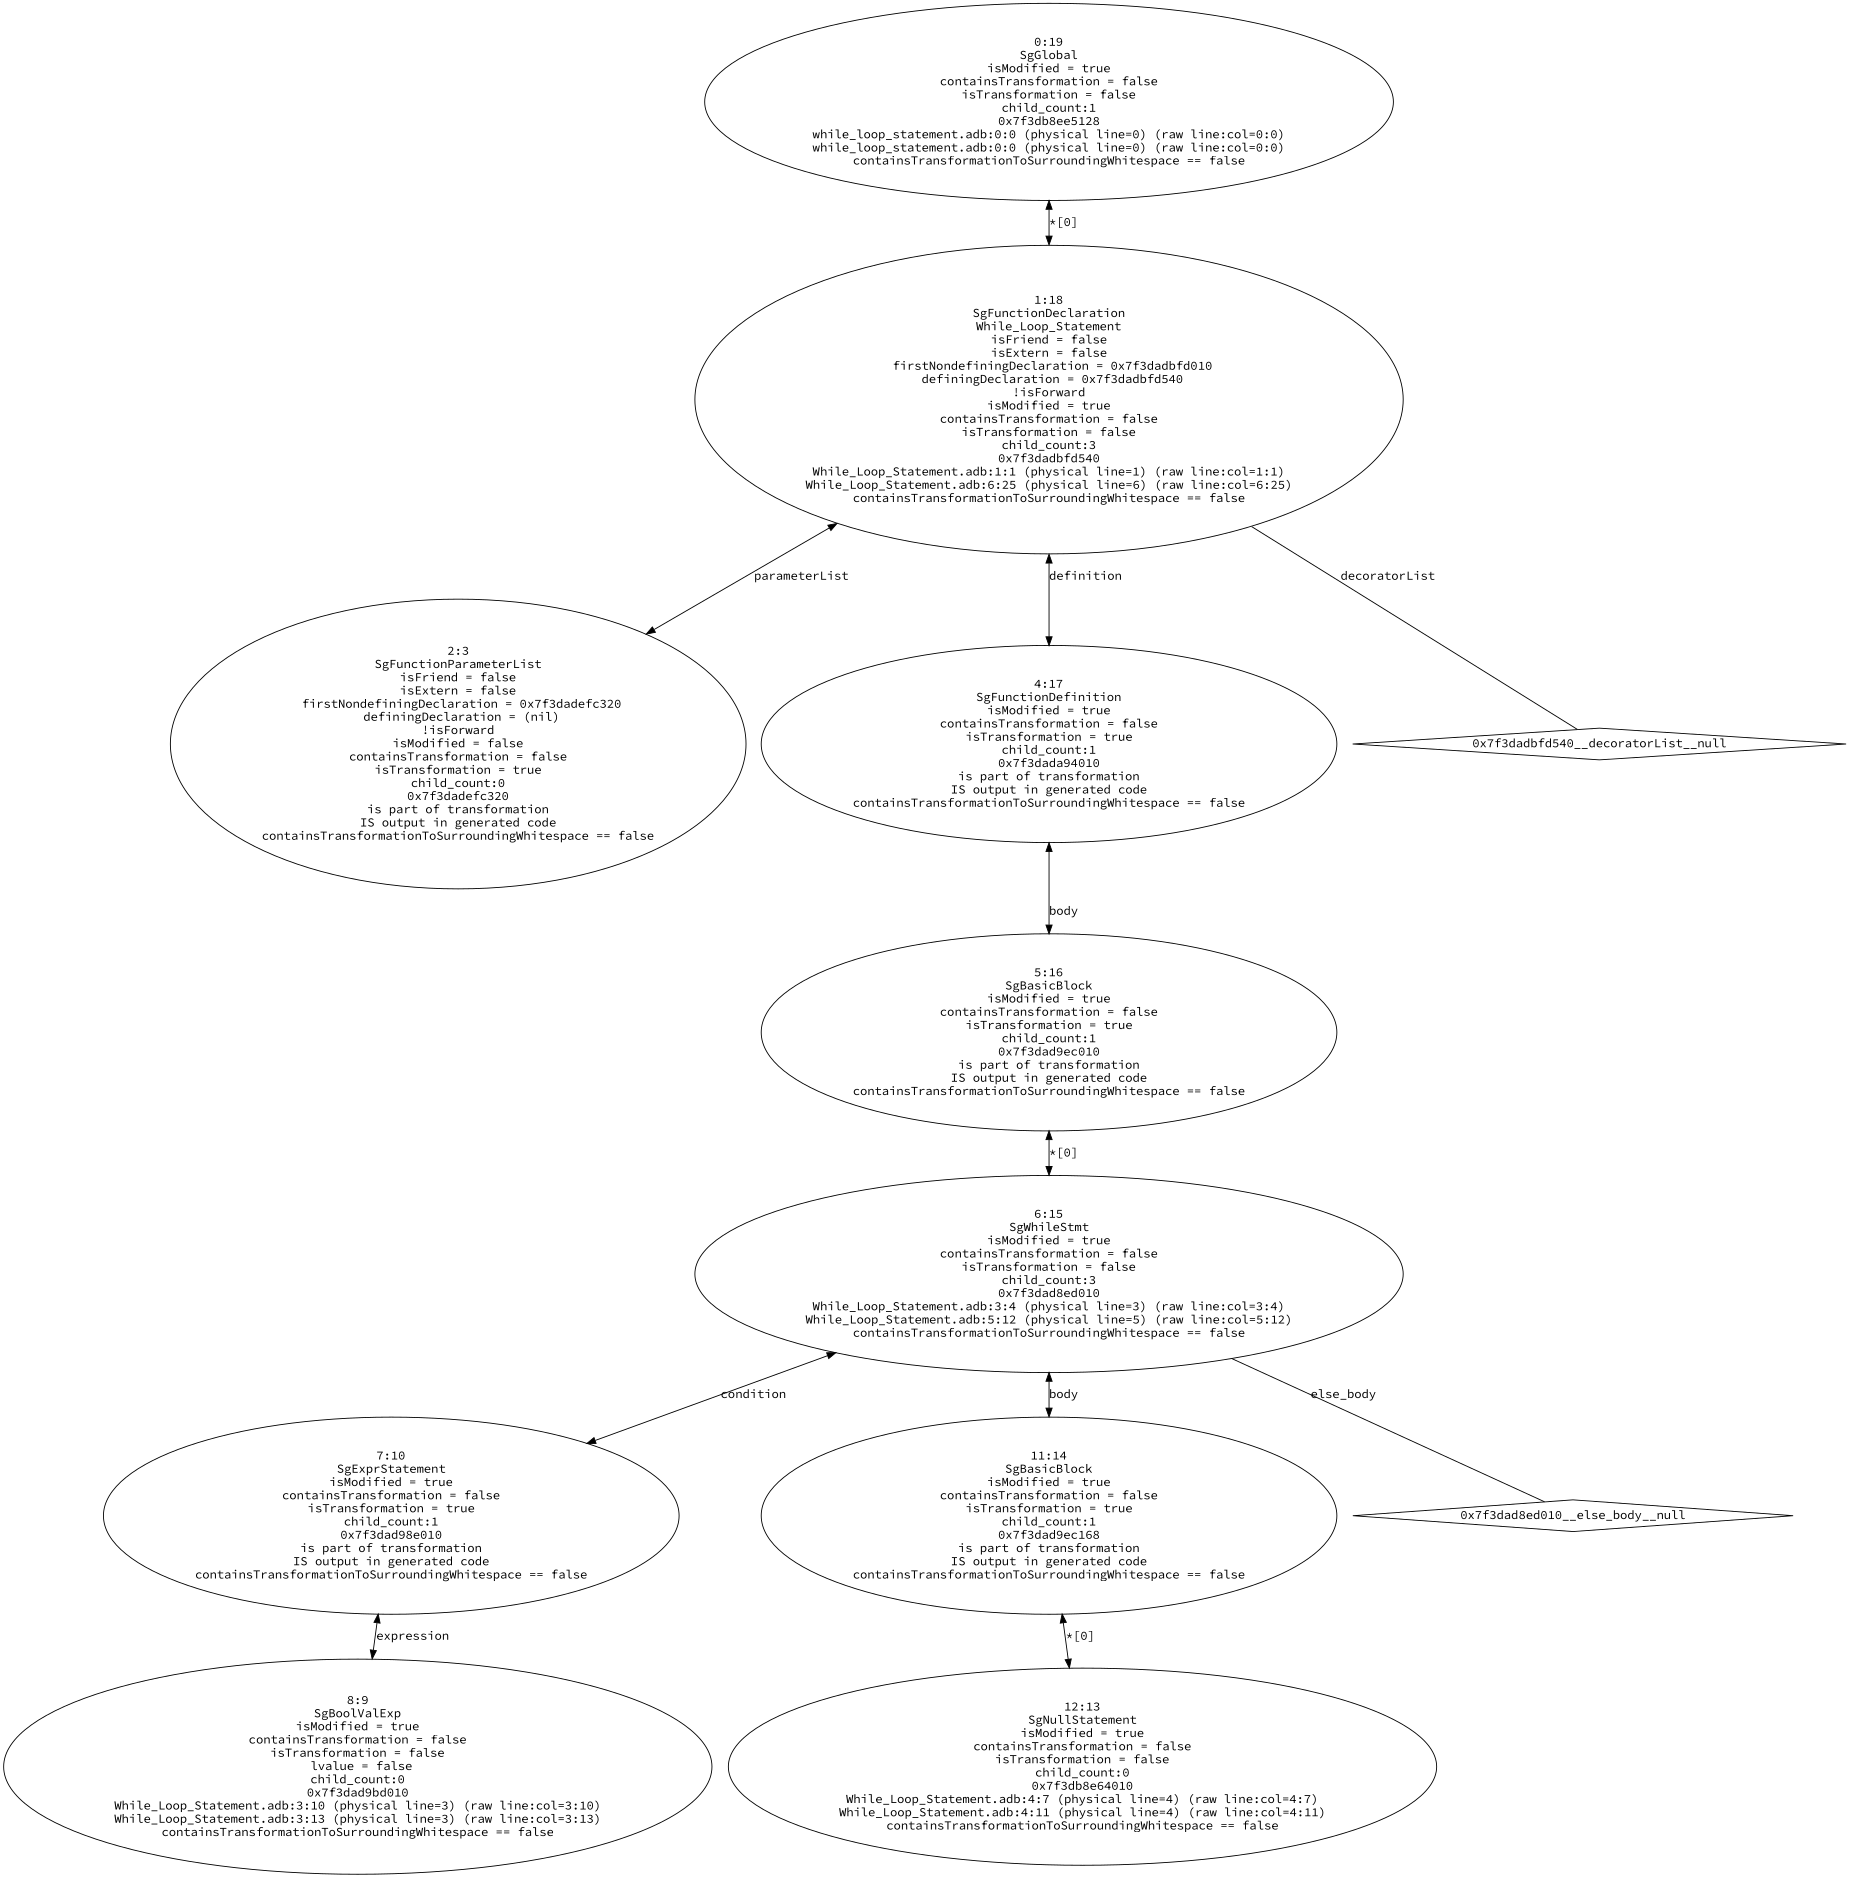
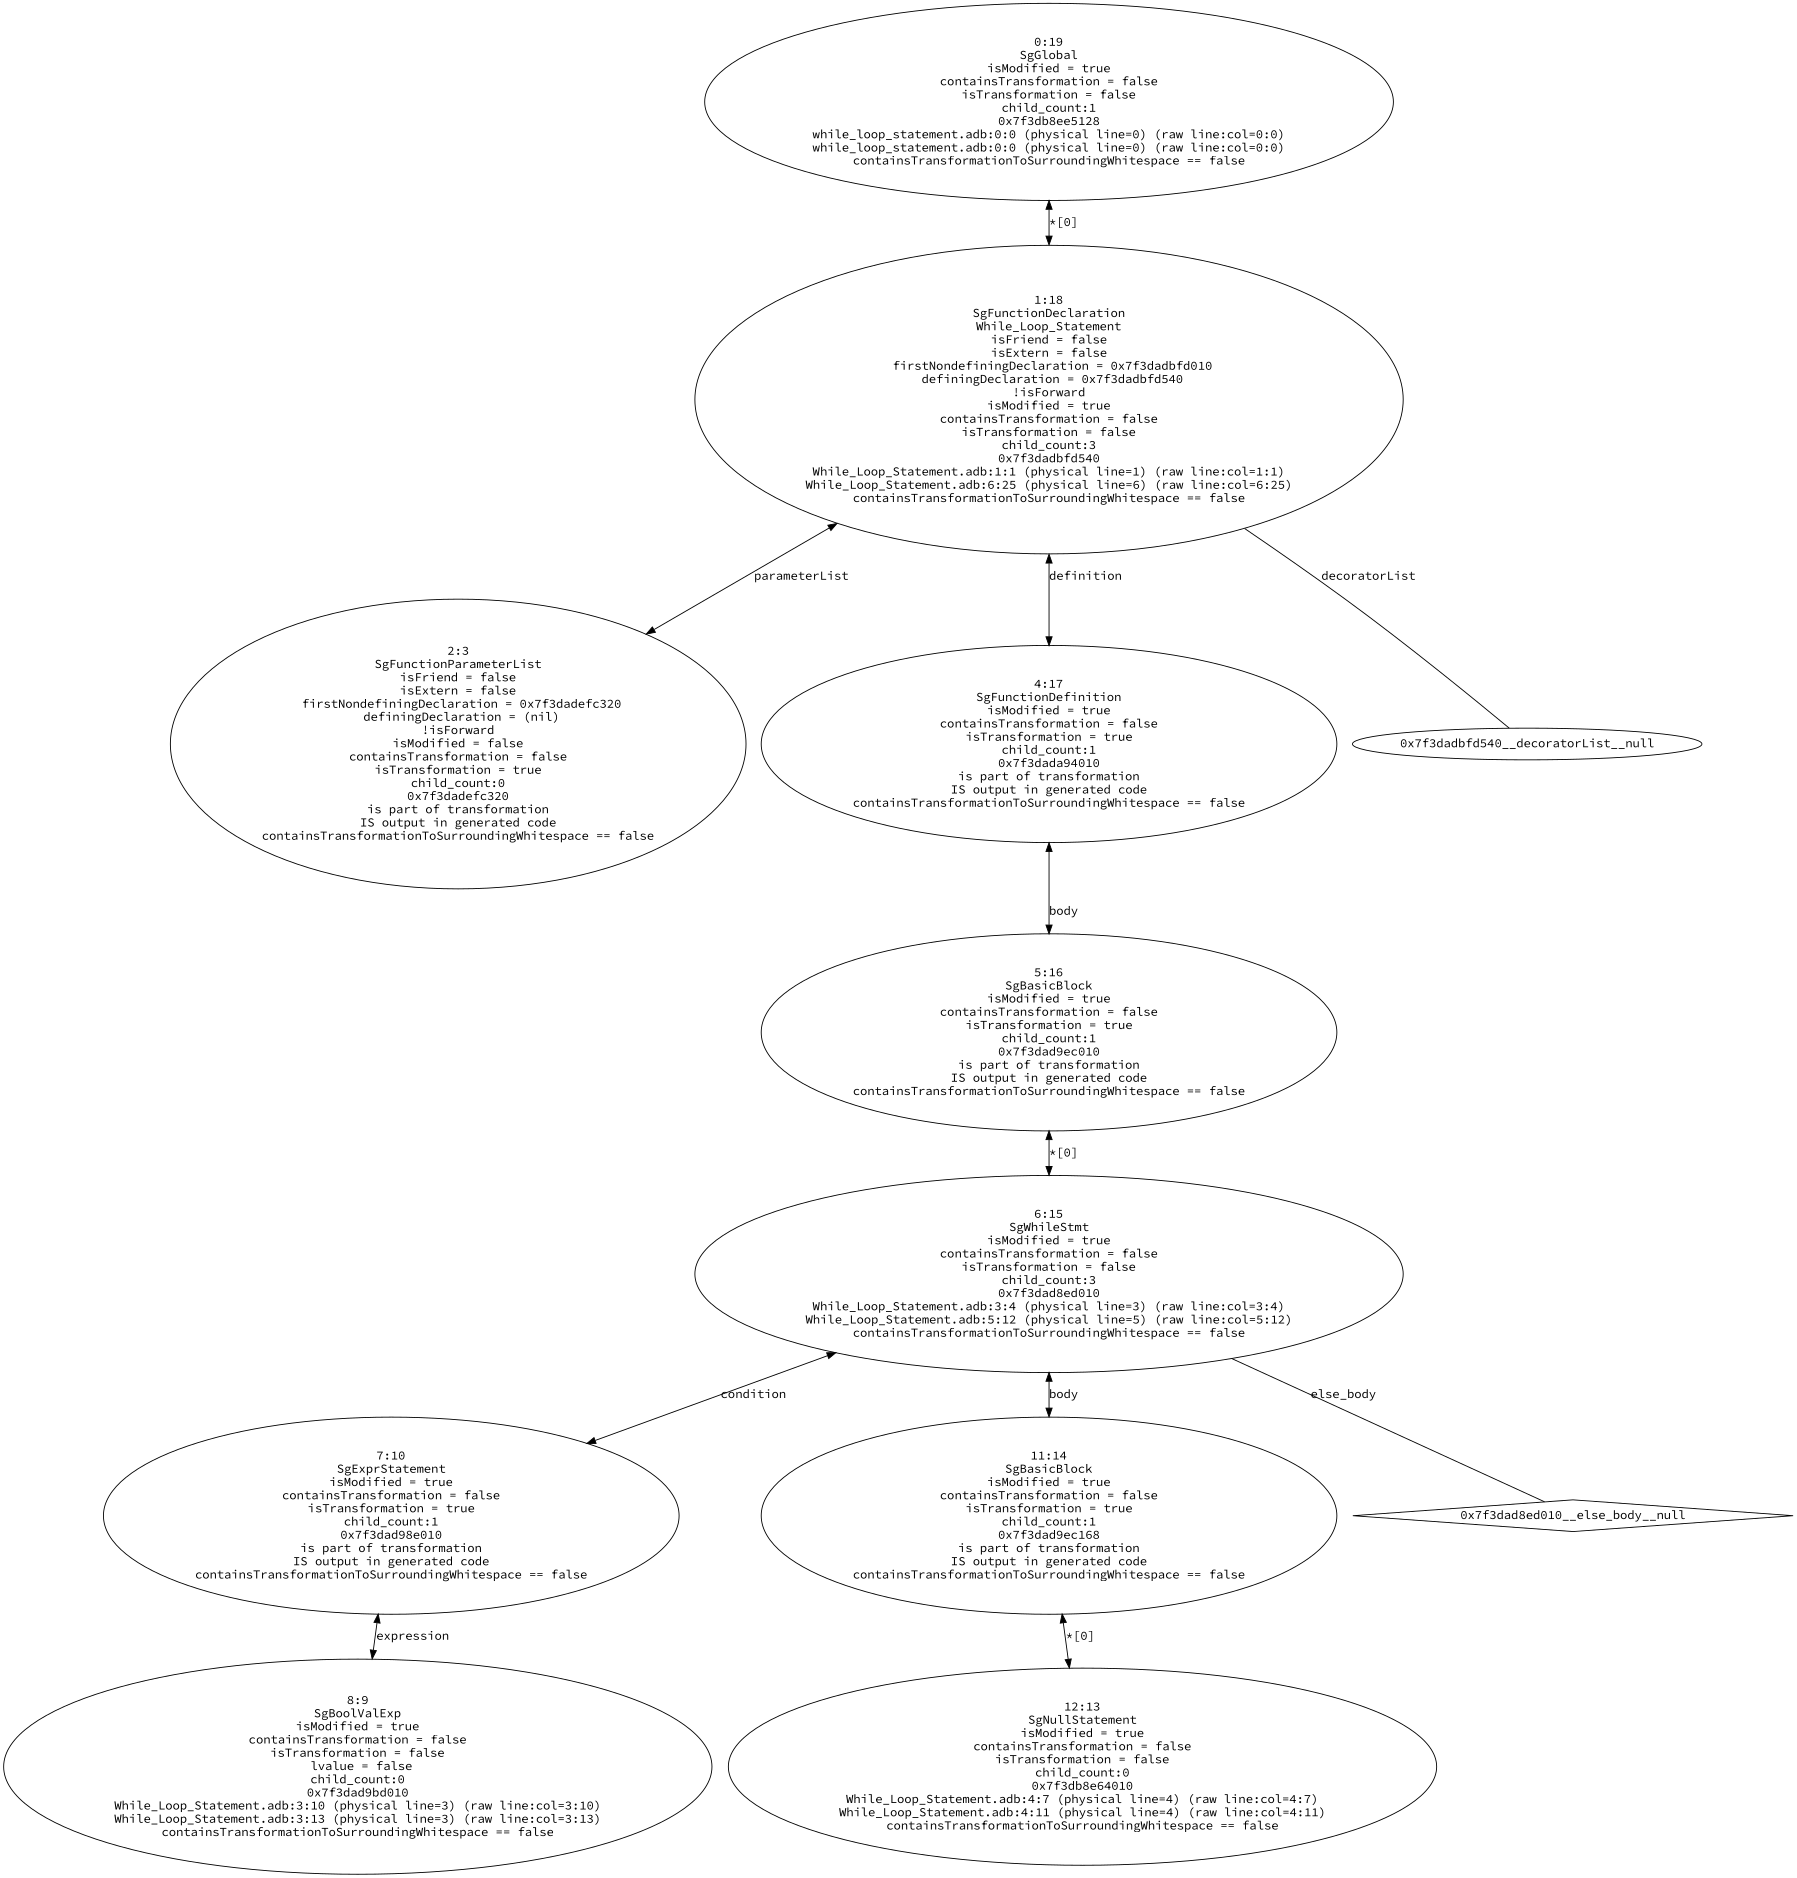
node "0x7f3dadbfd540__decoratorList__null": shape diamond -> ellipse
